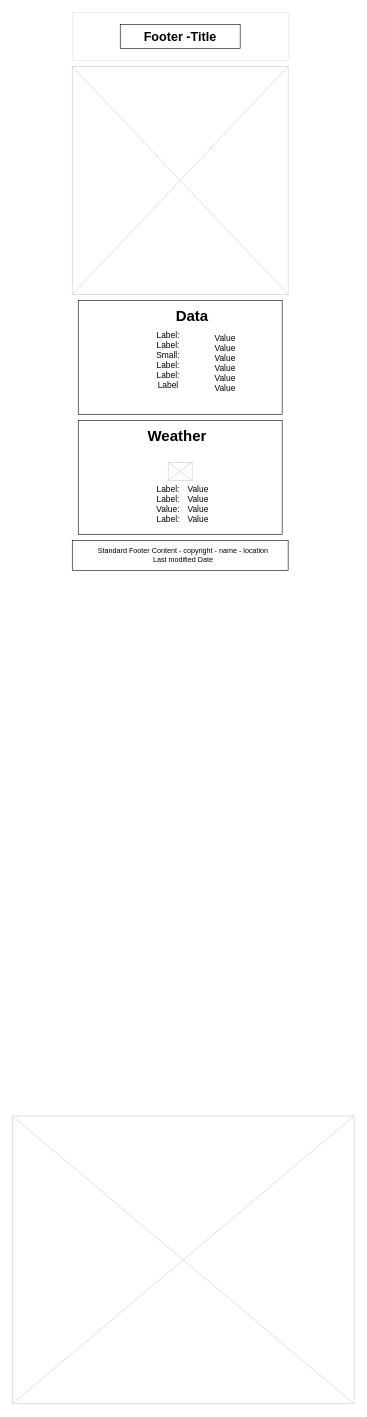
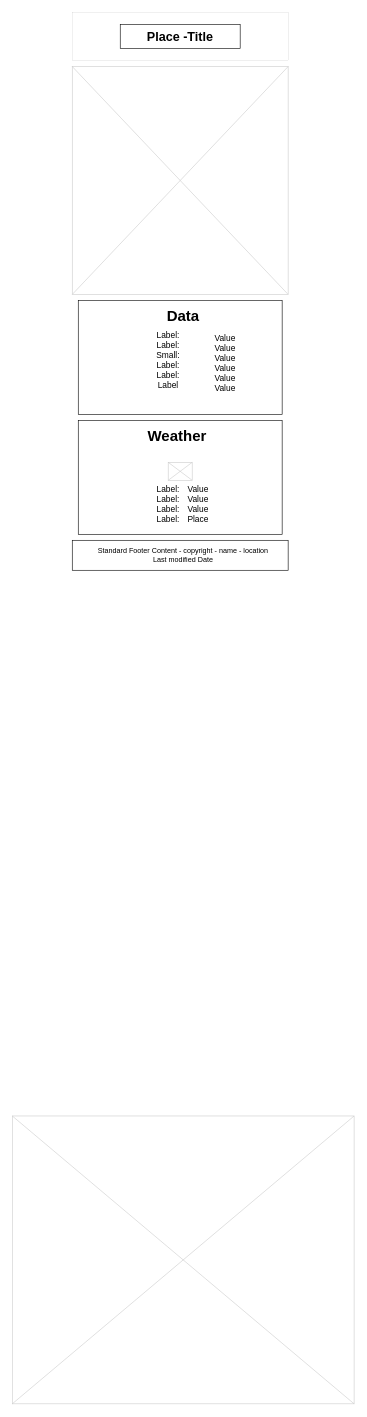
node "Footer -Title": label "Footer -Title" -> "Place -Title"
node "Data": moved (192, 315) -> (183, 315)
node "Label: Label: Value: Label:": label "Label: Label: Value: Label:" -> "Label: Label: Label: Label:"
node "Value Value Value Value": label "Value Value Value Value" -> "Value Value Value Place"
